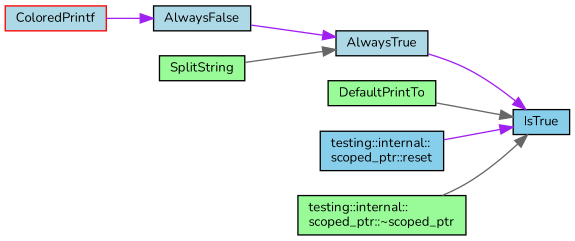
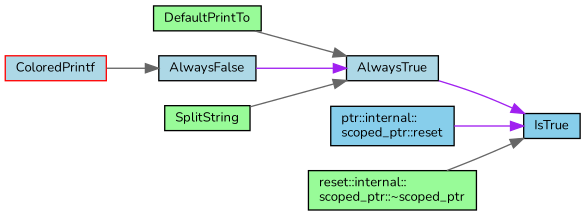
edge "ColoredPrintf" -> "AlwaysFalse": color purple -> gray40
edge "DefaultPrintTo" -> "IsTrue": now "DefaultPrintTo" -> "AlwaysTrue"
node "testing::internal:: scoped_ptr::reset": label "testing::internal:: scoped_ptr::reset" -> "ptr::internal:: scoped_ptr::reset"
node "testing::internal:: scoped_ptr::~scoped_ptr": label "testing::internal:: scoped_ptr::~scoped_ptr" -> "reset::internal:: scoped_ptr::~scoped_ptr"
